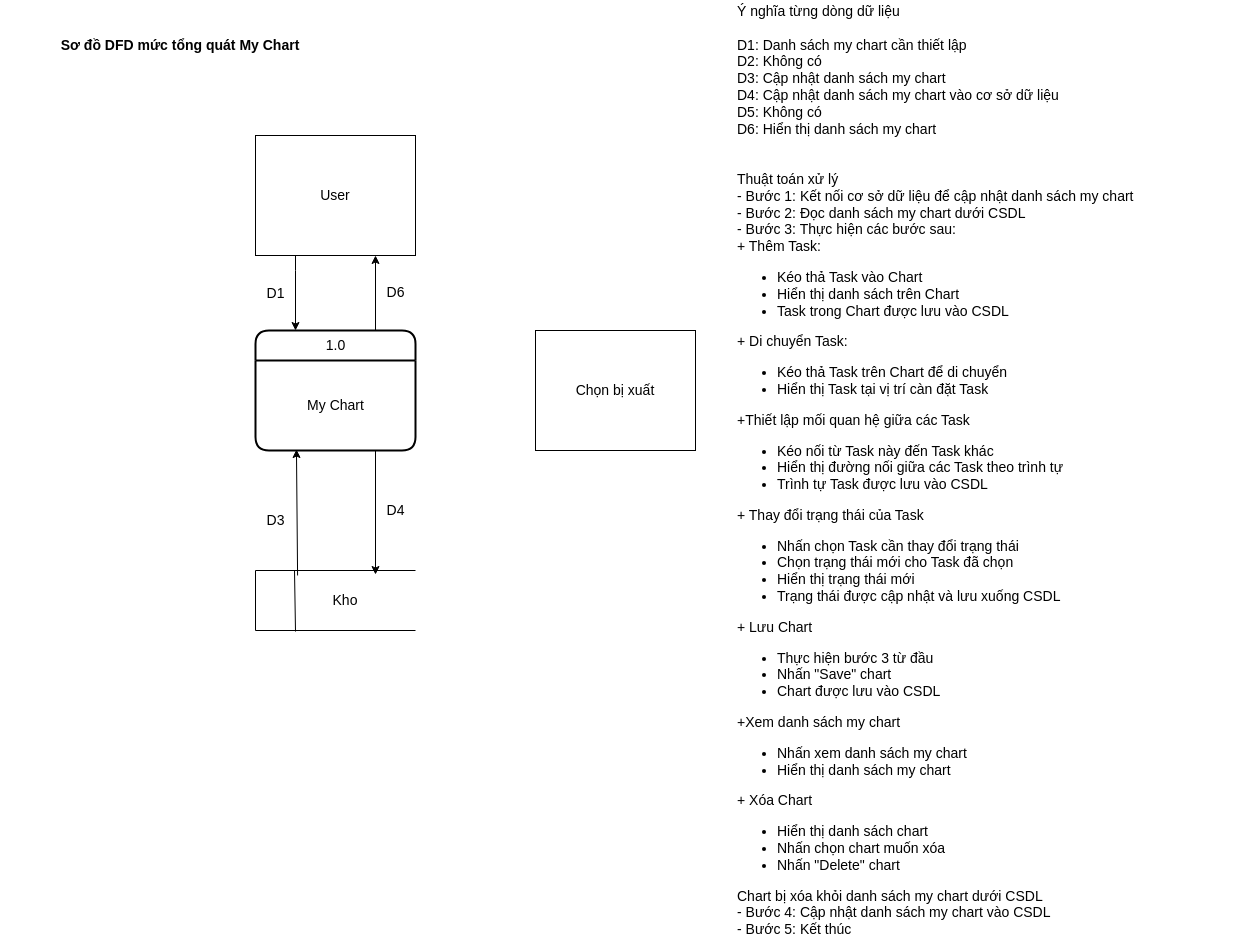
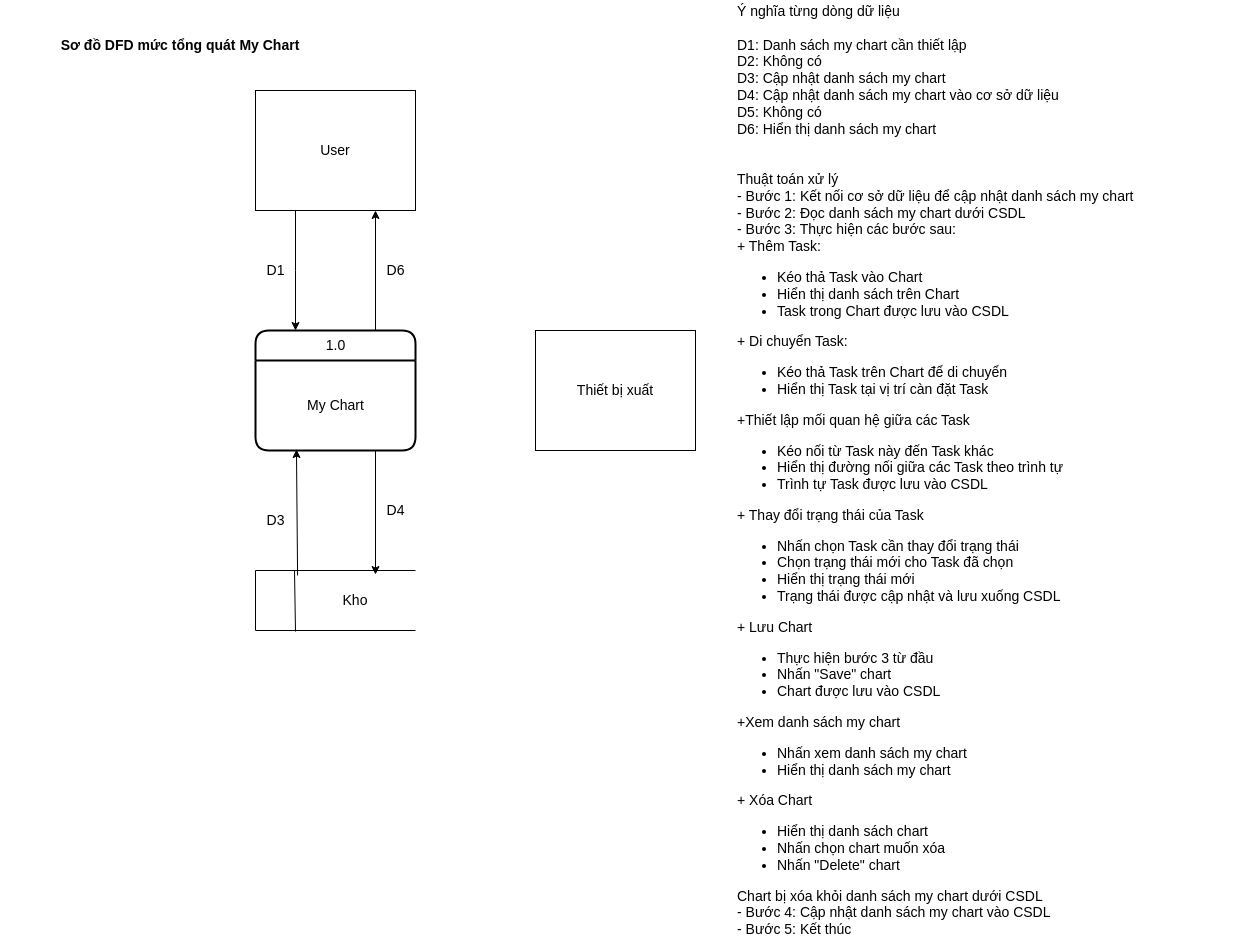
node "User": moved (336, 196) -> (336, 151)
node "Chọn bị xuất": label "Chọn bị xuất" -> "Thiết bị xuất"
node "Kho": moved (346, 601) -> (356, 601)
